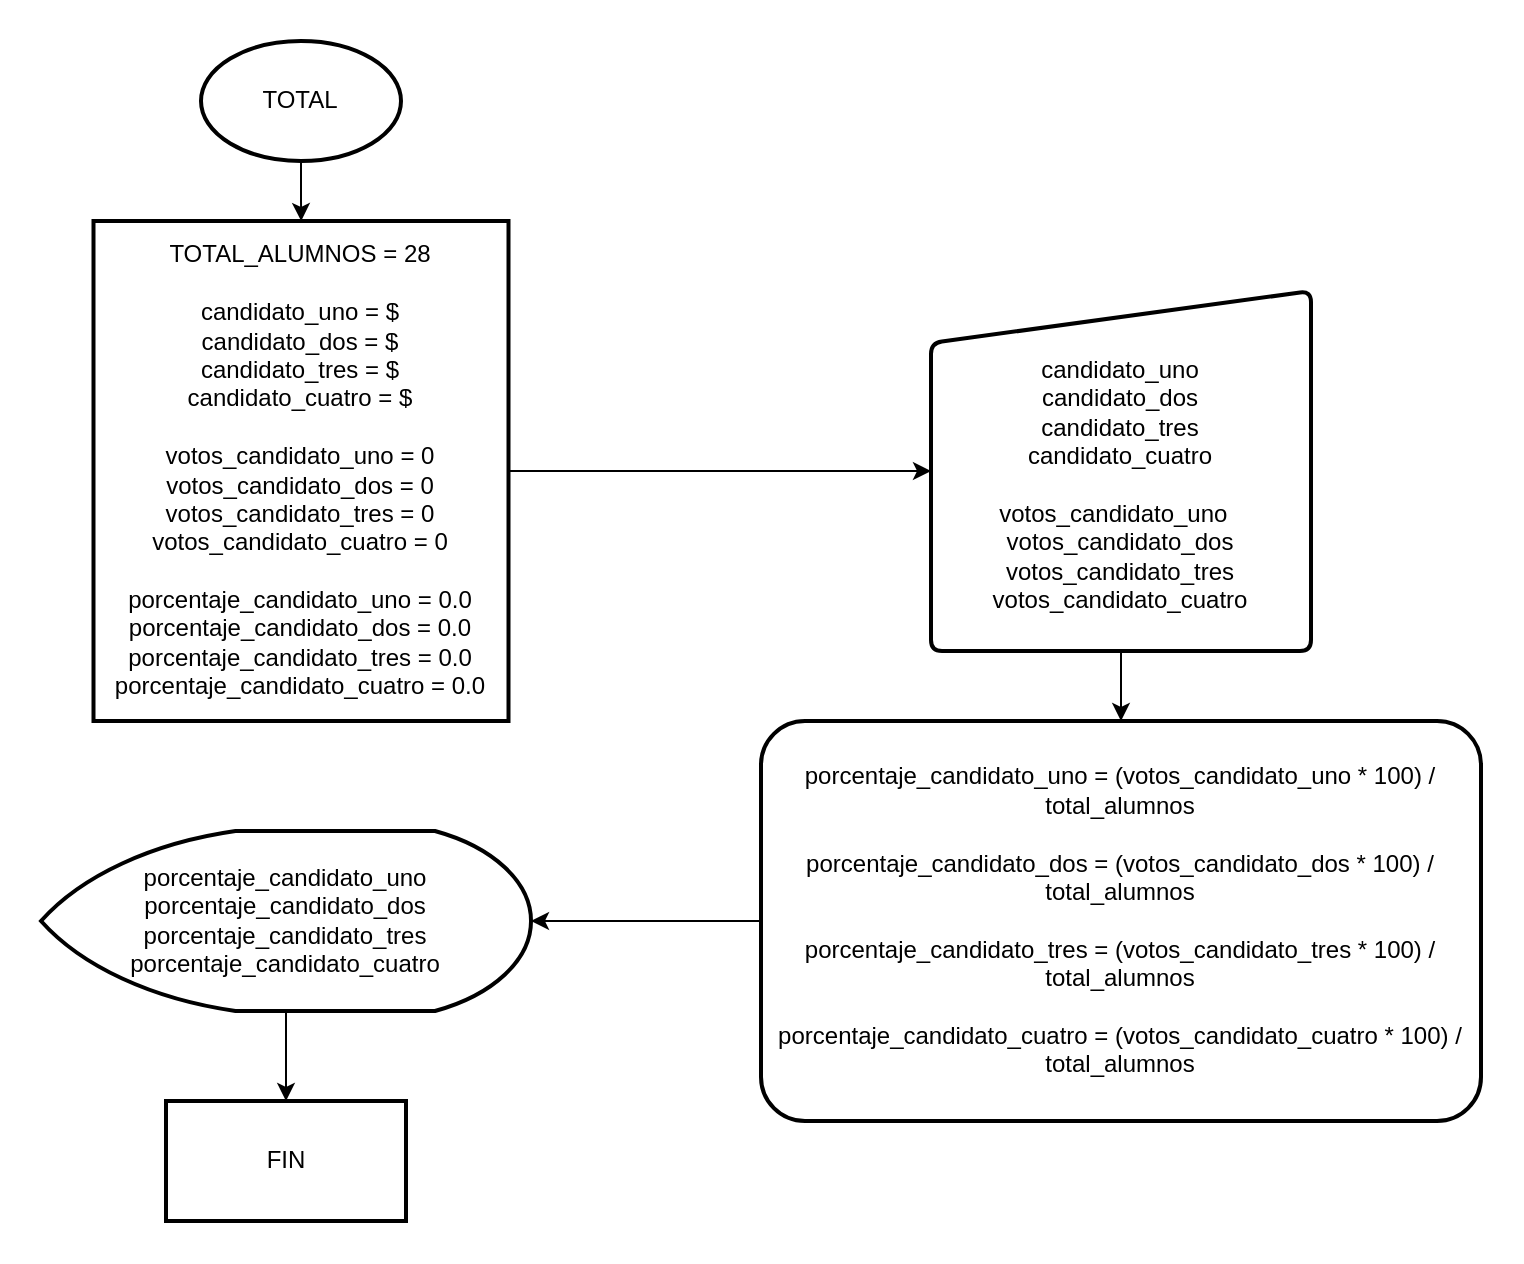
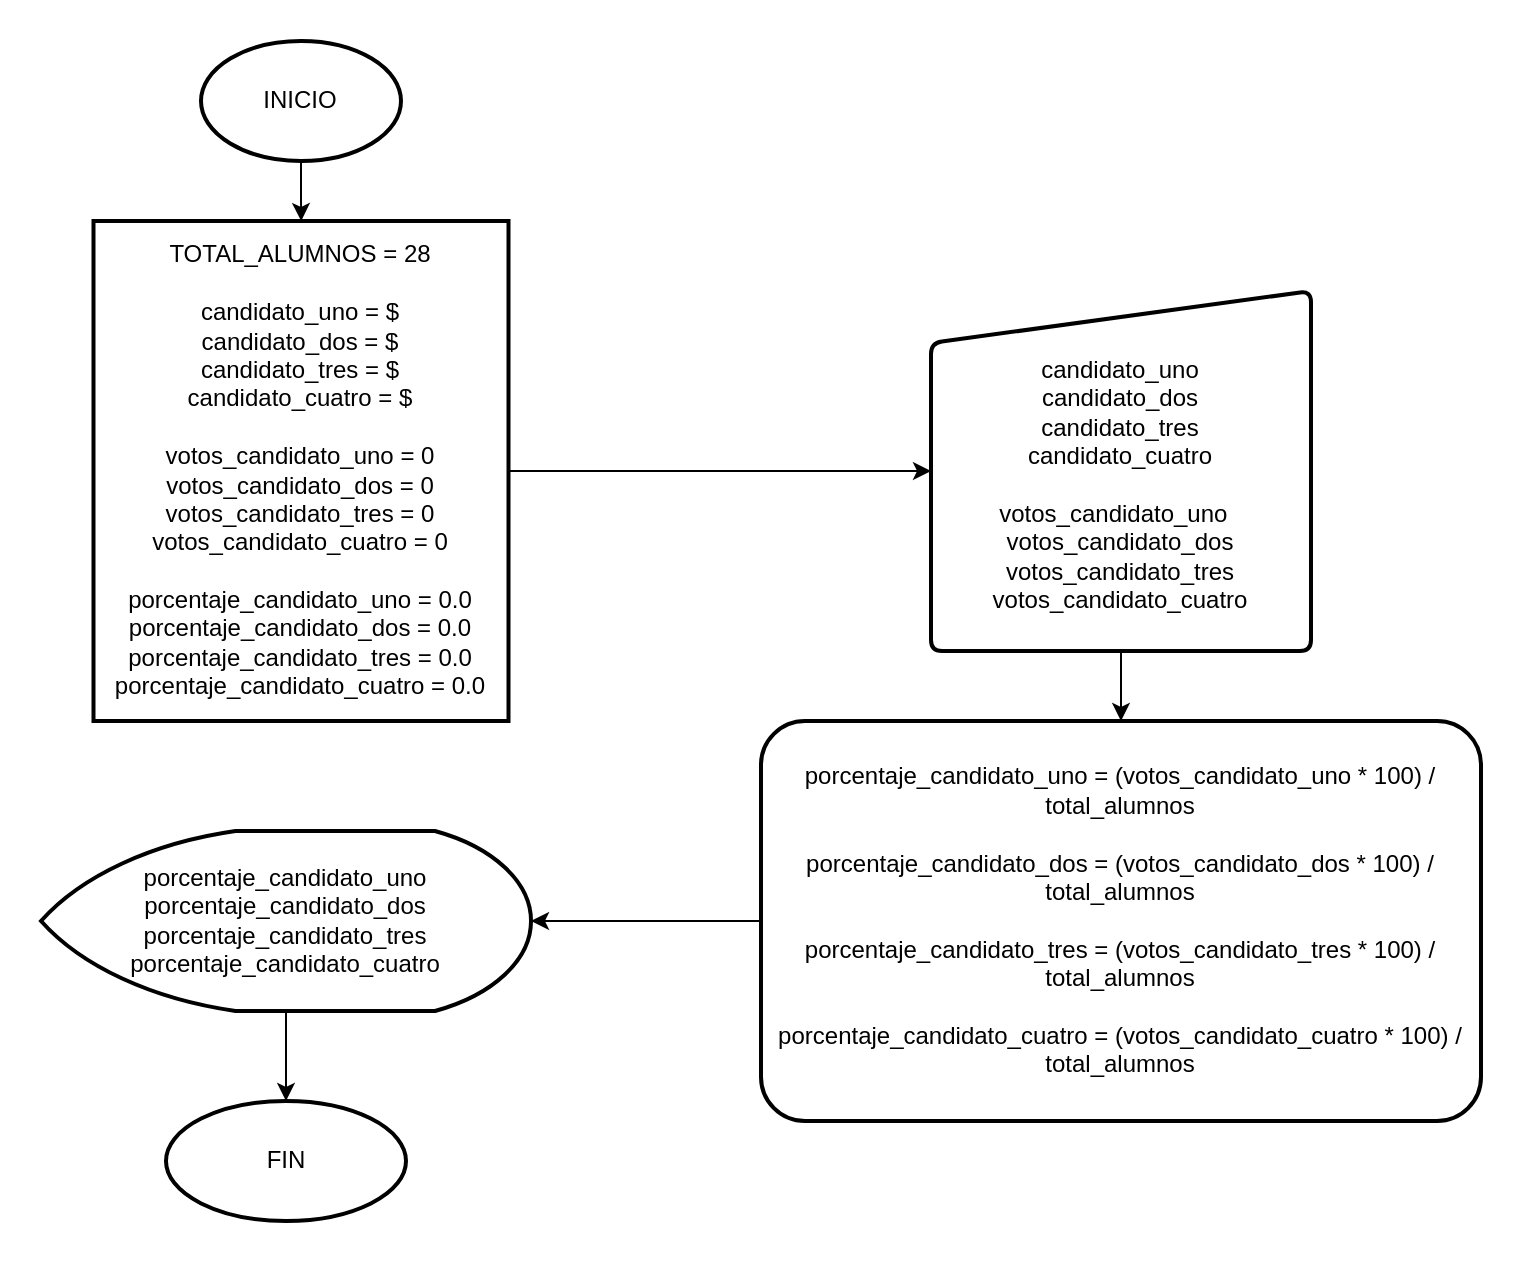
node "TOTAL": label "TOTAL" -> "INICIO"
node "FIN": shape rectangle -> ellipse
